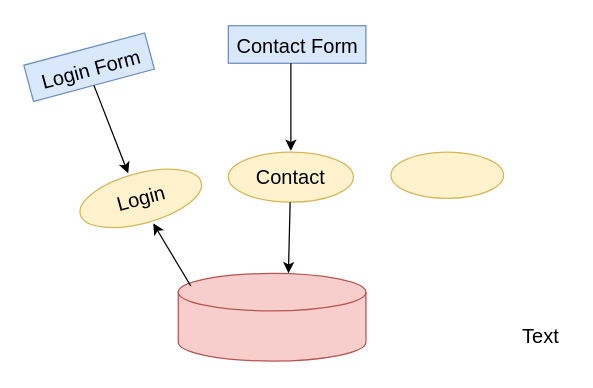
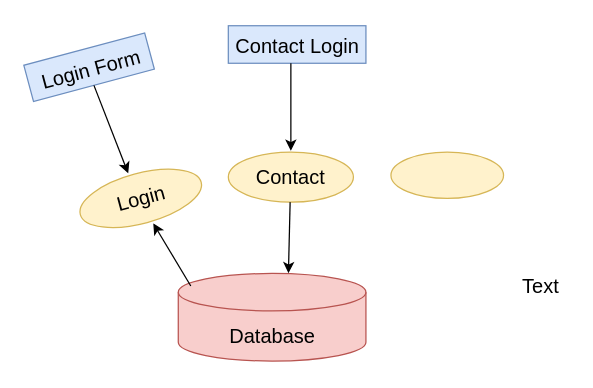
node "Contact Form": label "Contact Form" -> "Contact Login"
node "Database": added
node "Text": moved (541, 336) -> (541, 286)
